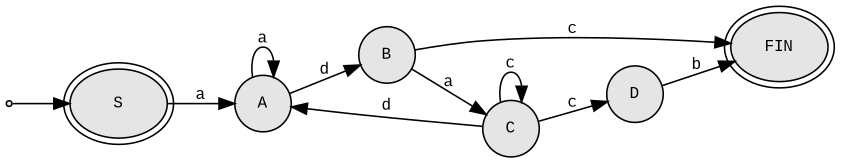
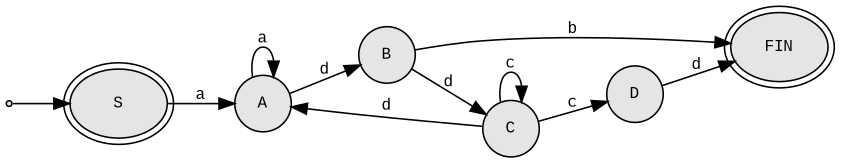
edge "B" -> "FIN": label "c" -> "b"
edge "D" -> "FIN": label "b" -> "d"
edge "B" -> "C": label "a" -> "d"
